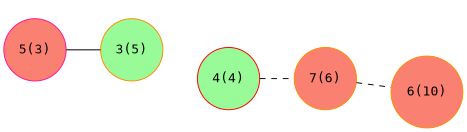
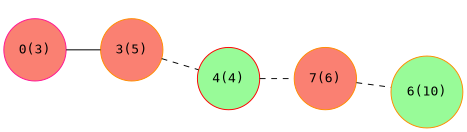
node "5(3)": label "5(3)" -> "0(3)"
node "3(5)": fillcolor palegreen -> salmon
edge "3(5)" -- "4(4)": added
node "6(10)": fillcolor salmon -> palegreen
